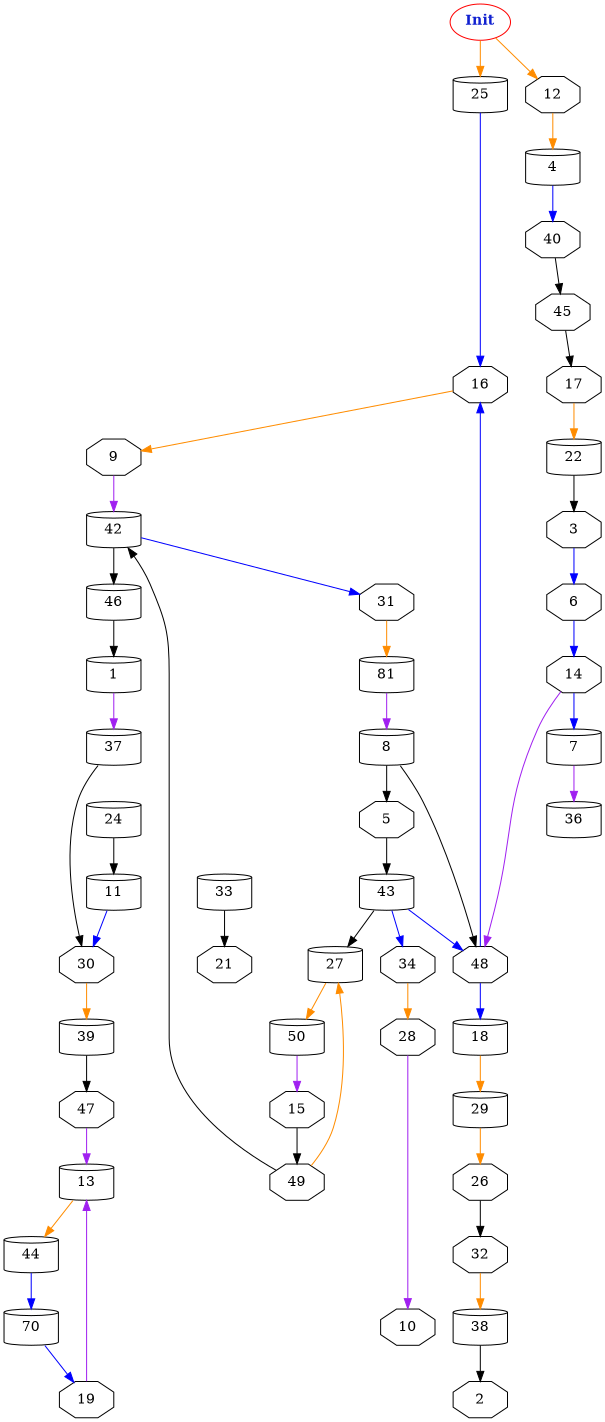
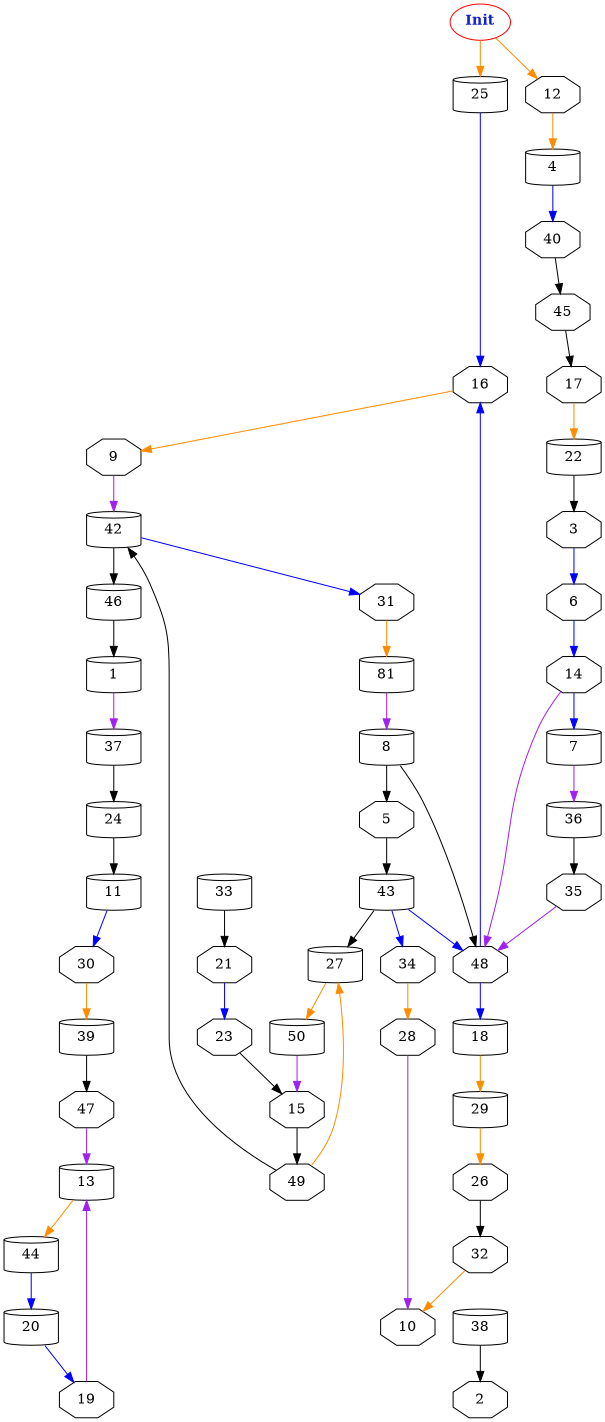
edge "37" -> "30": now "37" -> "24"
node "35": added
node "23": added
edge "32" -> "38": now "32" -> "10"
node "70": label "70" -> "20"
